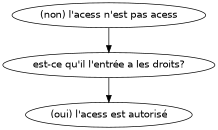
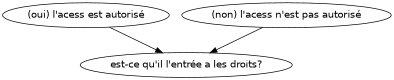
node "(non) l'acess n'est pas acess": label "(non) l'acess n'est pas acess" -> "(non) l'acess n'est pas autorisé"
edge "est-ce qu'il l'entrée a les droits?" -> "(oui) l'acess est autorisé": reversed
